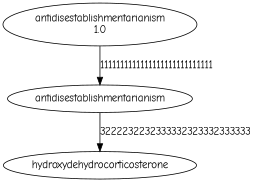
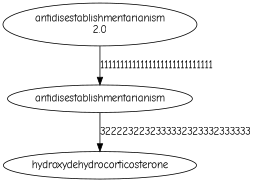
node "antidisestablishmentarianism 1.0": label "antidisestablishmentarianism 1.0" -> "antidisestablishmentarianism 2.0"
